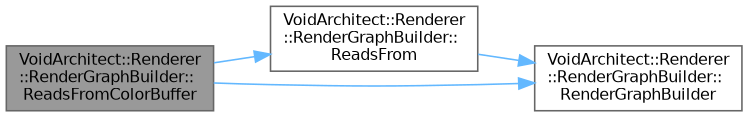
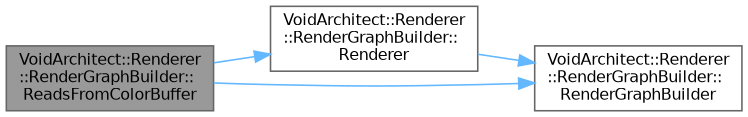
node "VoidArchitect::Renderer ::RenderGraphBuilder:: ReadsFrom": label "VoidArchitect::Renderer ::RenderGraphBuilder:: ReadsFrom" -> "VoidArchitect::Renderer ::RenderGraphBuilder:: Renderer"
